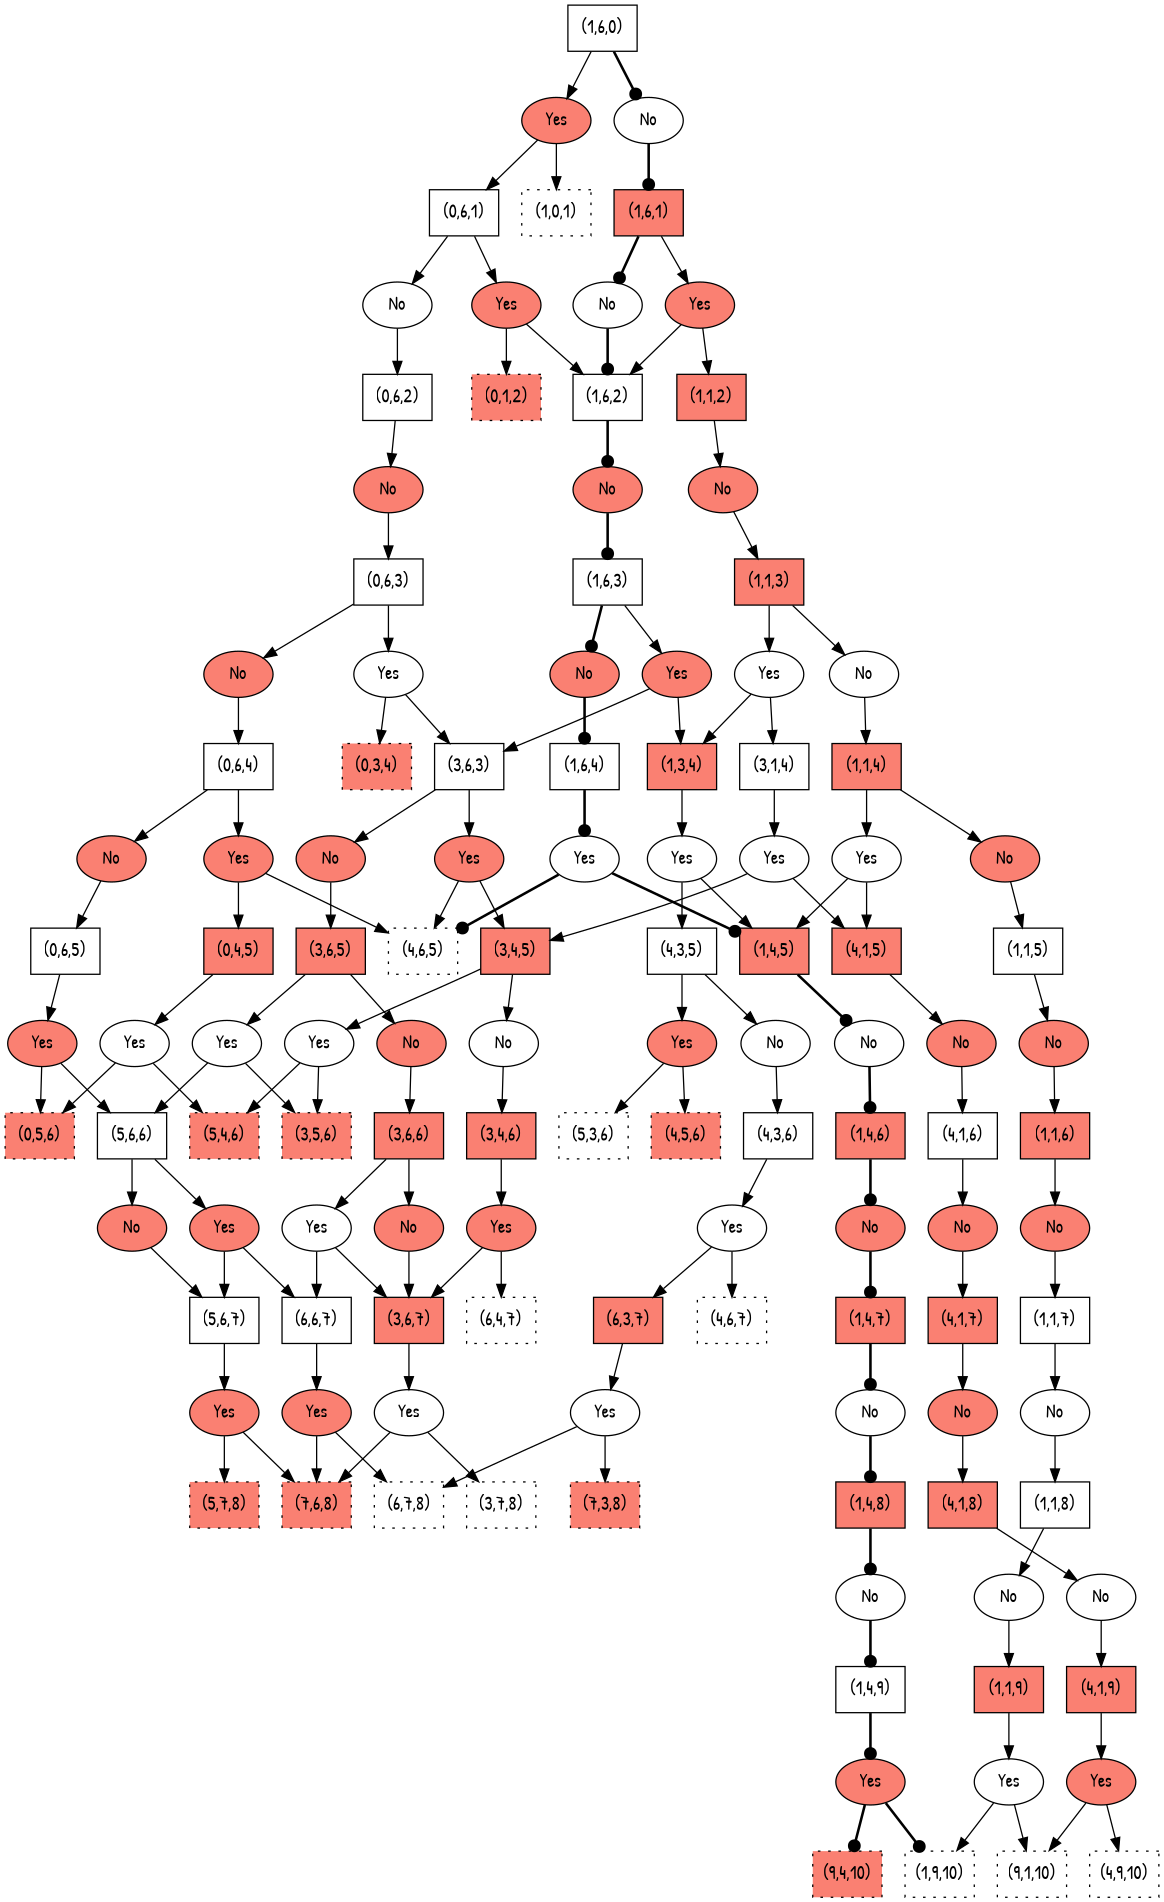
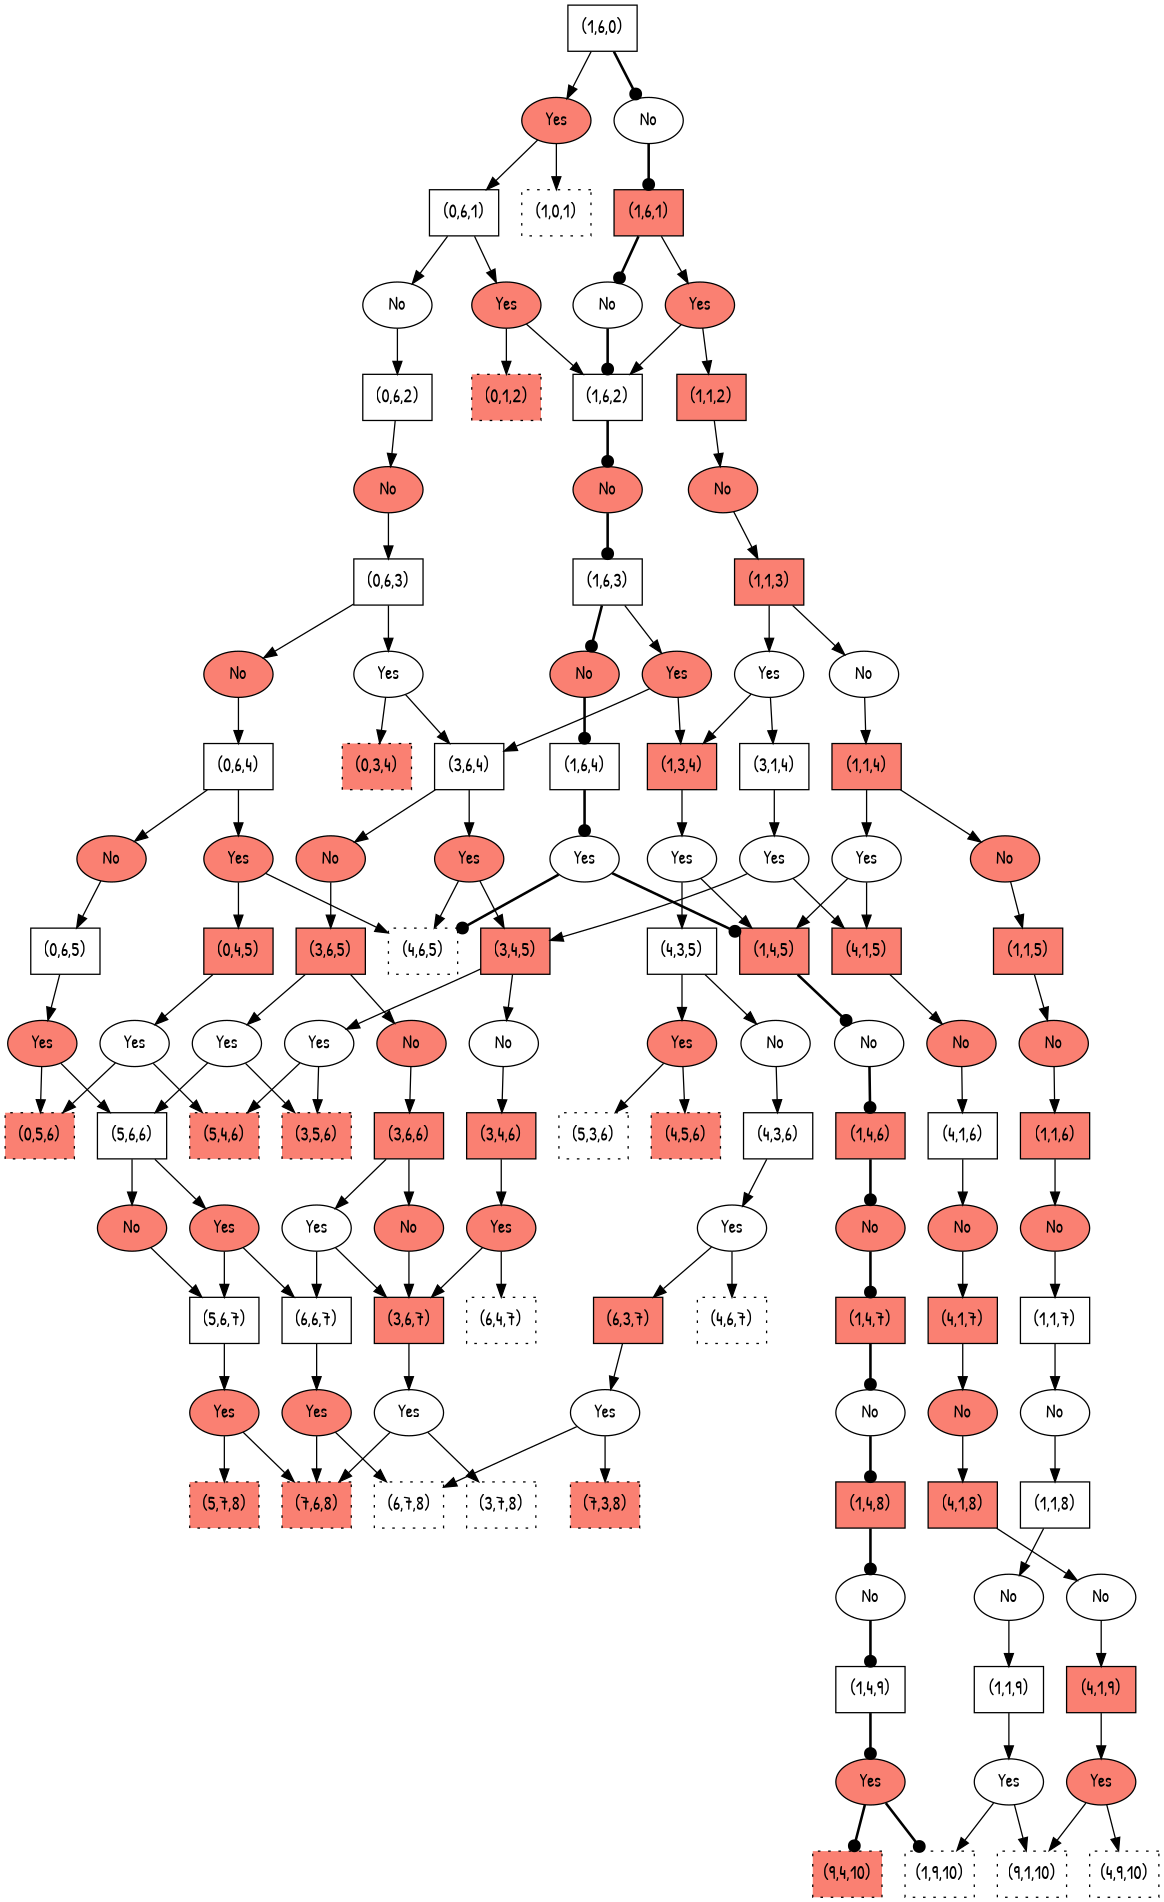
node "(3,6,3)": label "(3,6,3)" -> "(3,6,4)"
node "(1,1,5)": fillcolor white -> salmon
node "(1,1,9)": fillcolor salmon -> white
